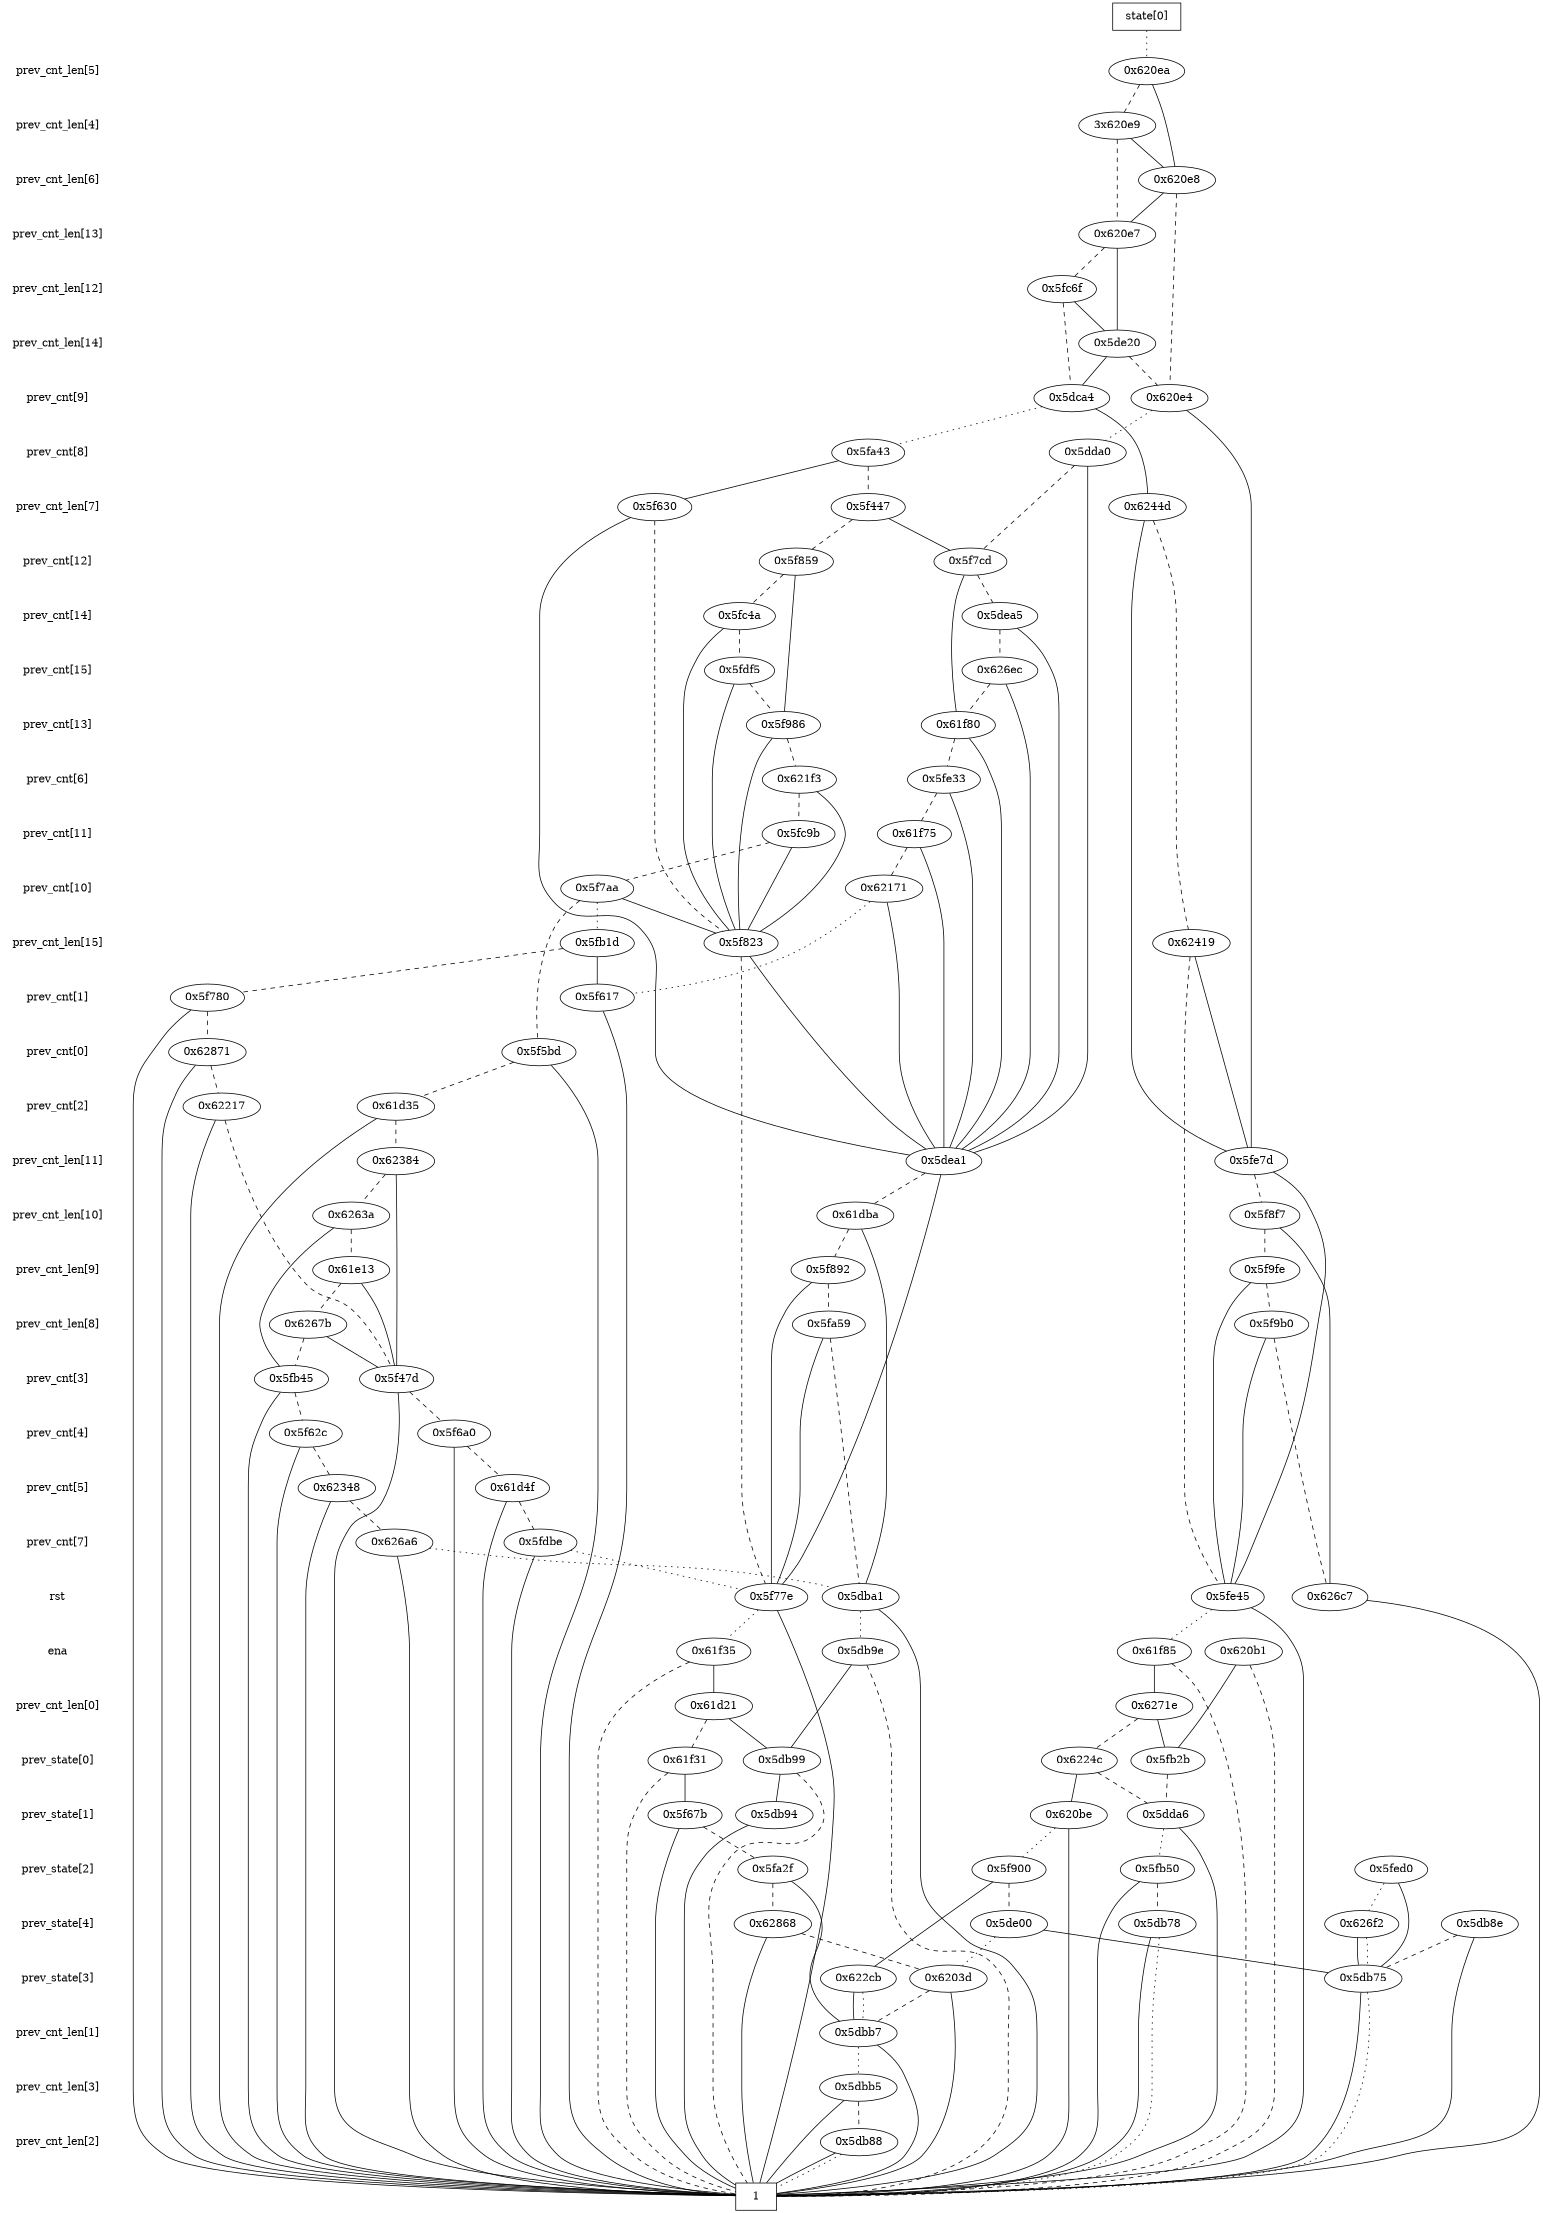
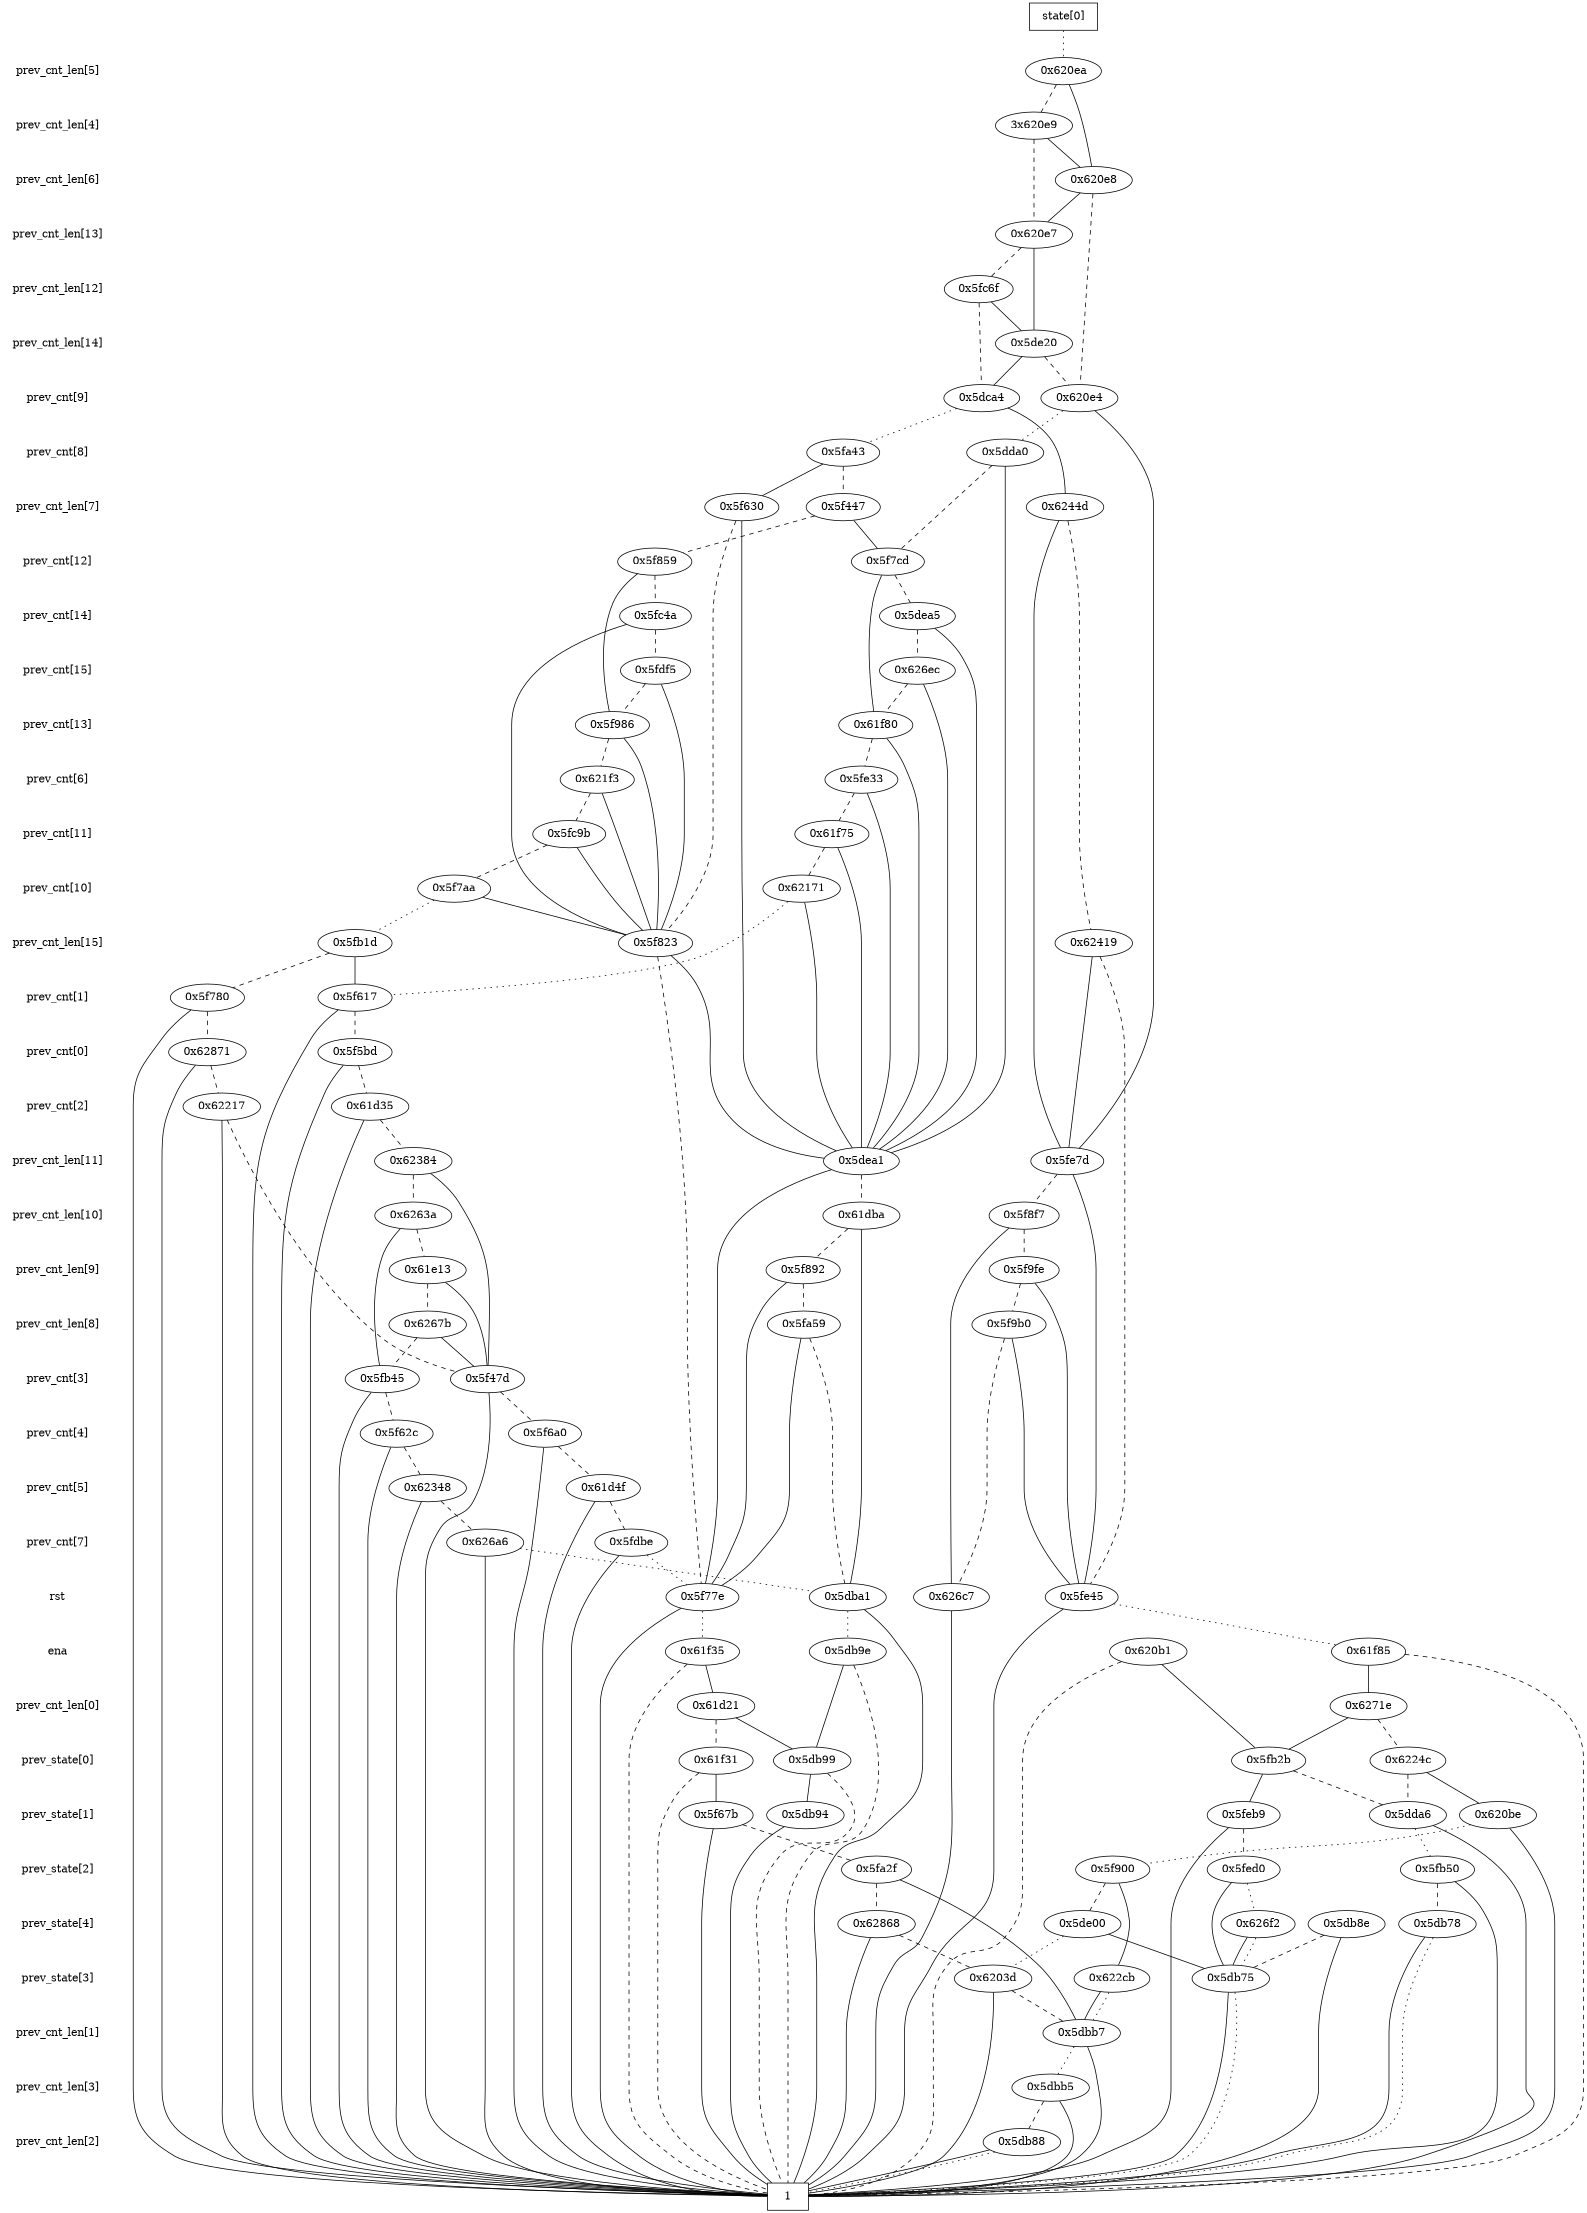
edge "0x5f7aa" -- "0x5f5bd": now "0x5f617" -- "0x5f5bd"
node "0x5feb9": added
